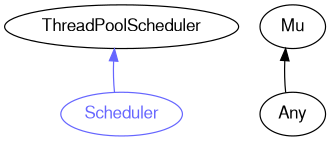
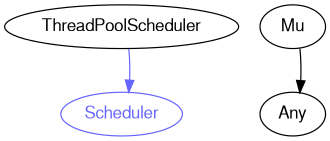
edge "Scheduler" -> "ThreadPoolScheduler": reversed
edge "Any" -> "Mu": reversed
